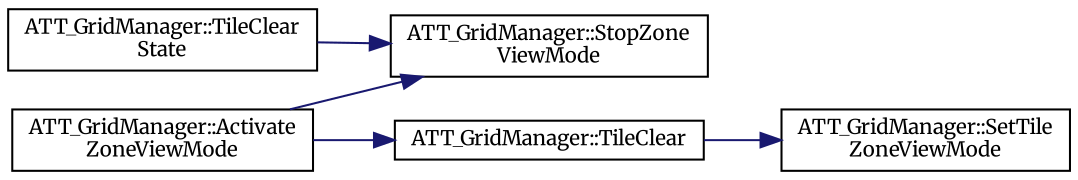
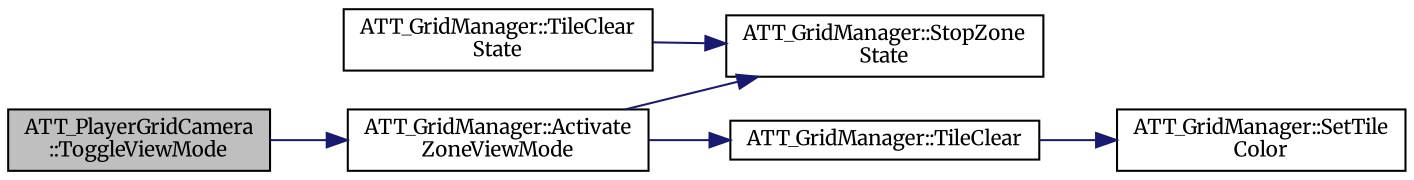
node "ATT_GridManager::StopZone ViewMode": label "ATT_GridManager::StopZone ViewMode" -> "ATT_GridManager::StopZone State"
node "ATT_PlayerGridCamera ::ToggleViewMode": added
node "ATT_GridManager::SetTile ZoneViewMode": label "ATT_GridManager::SetTile ZoneViewMode" -> "ATT_GridManager::SetTile Color"
